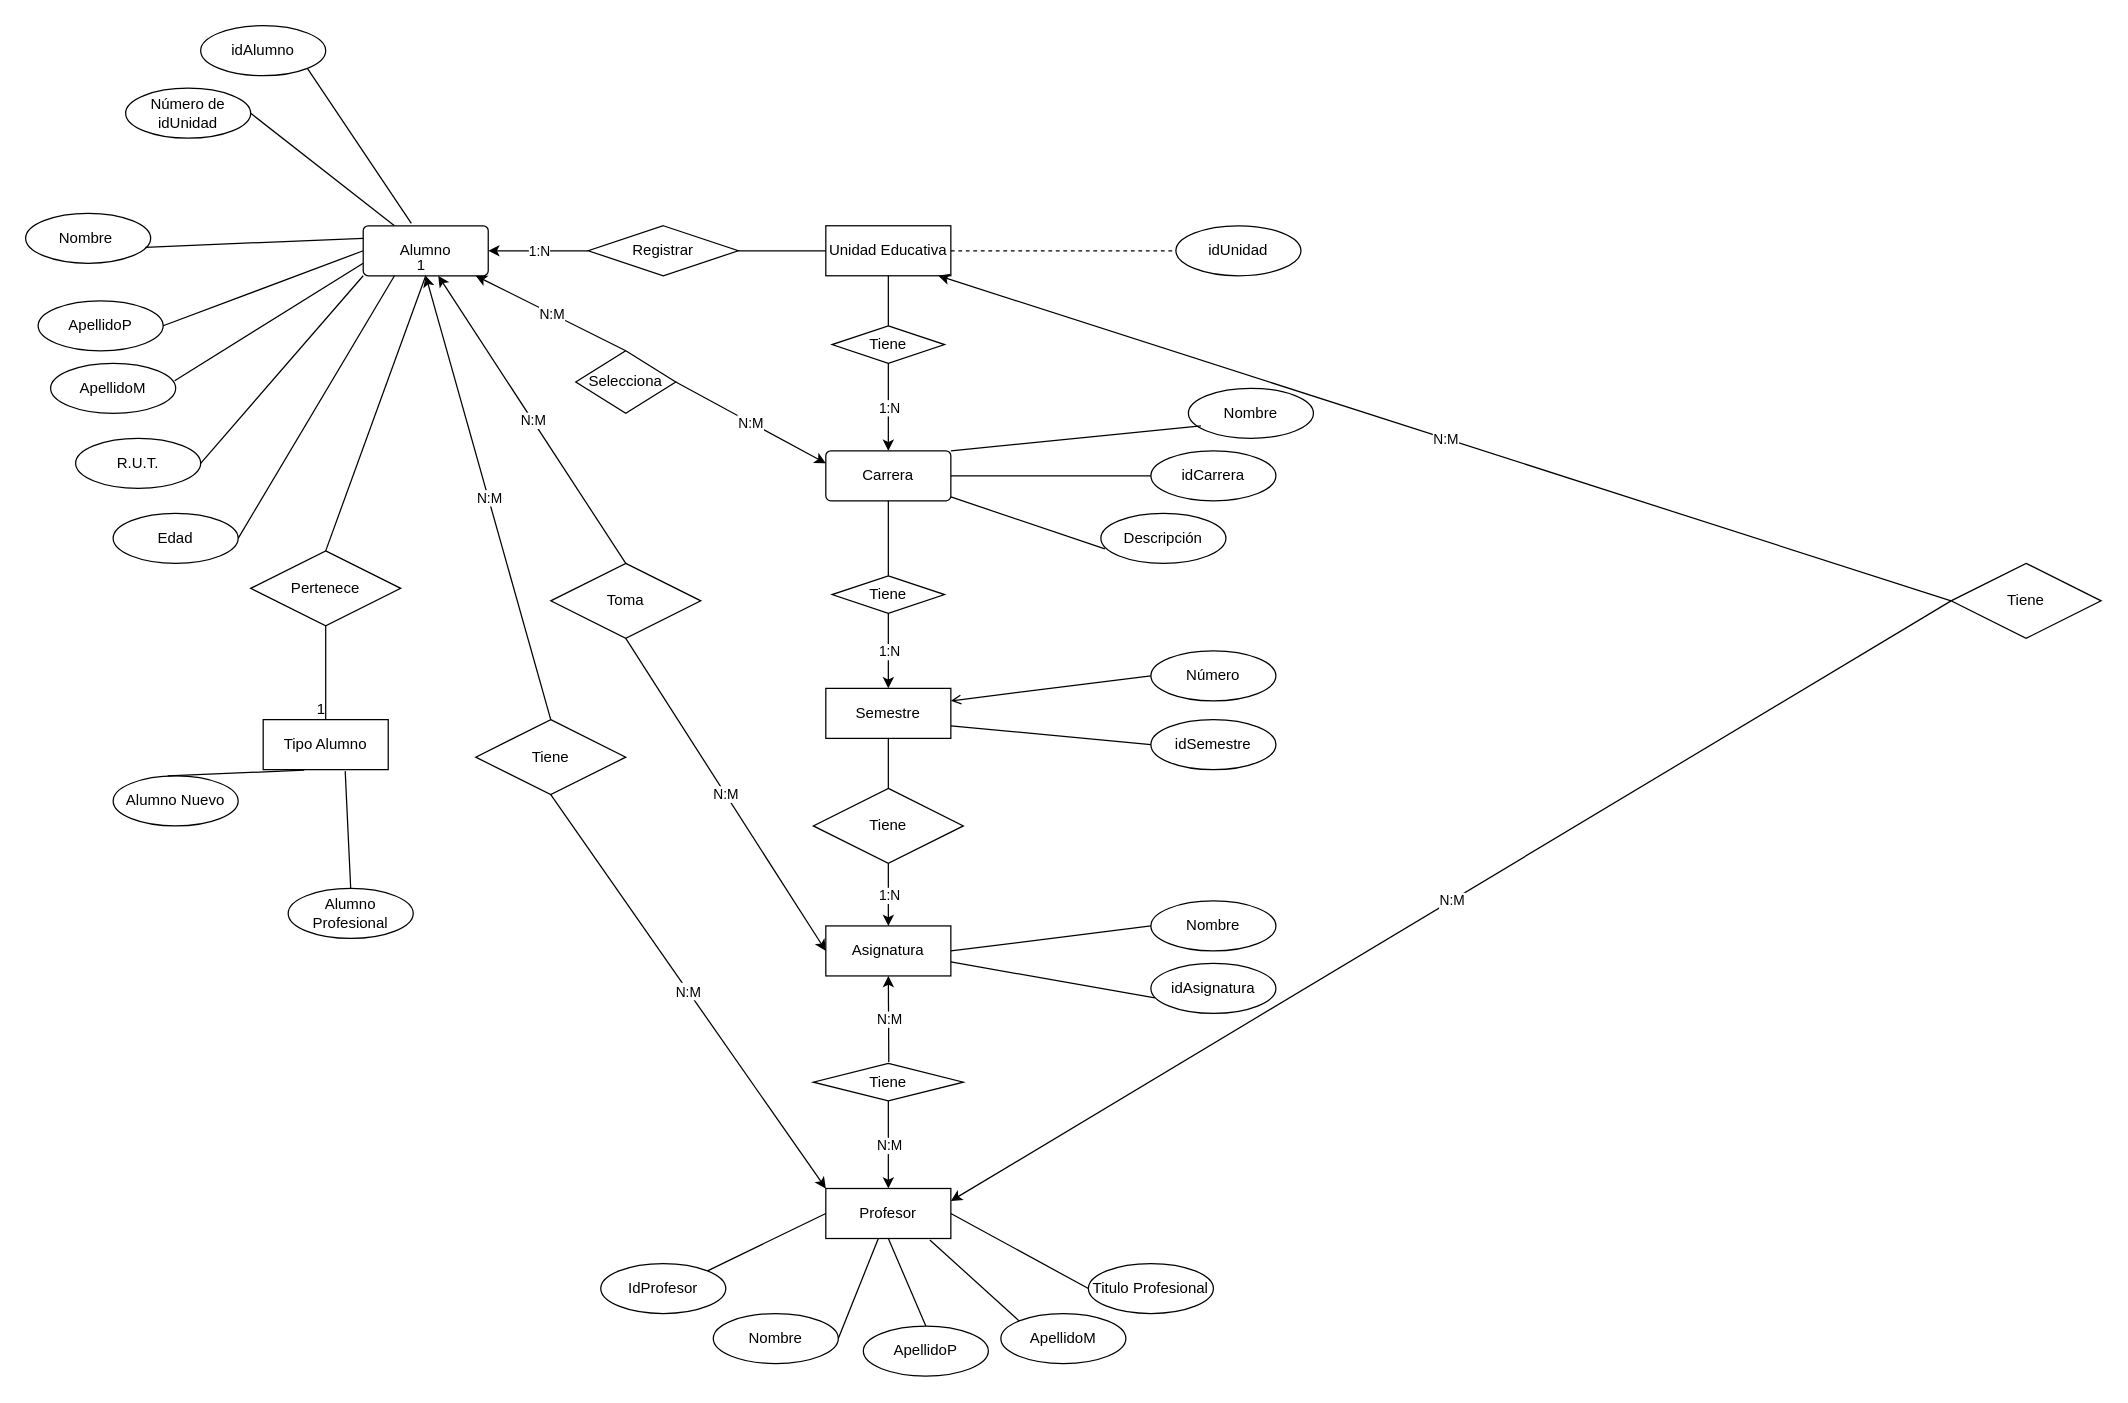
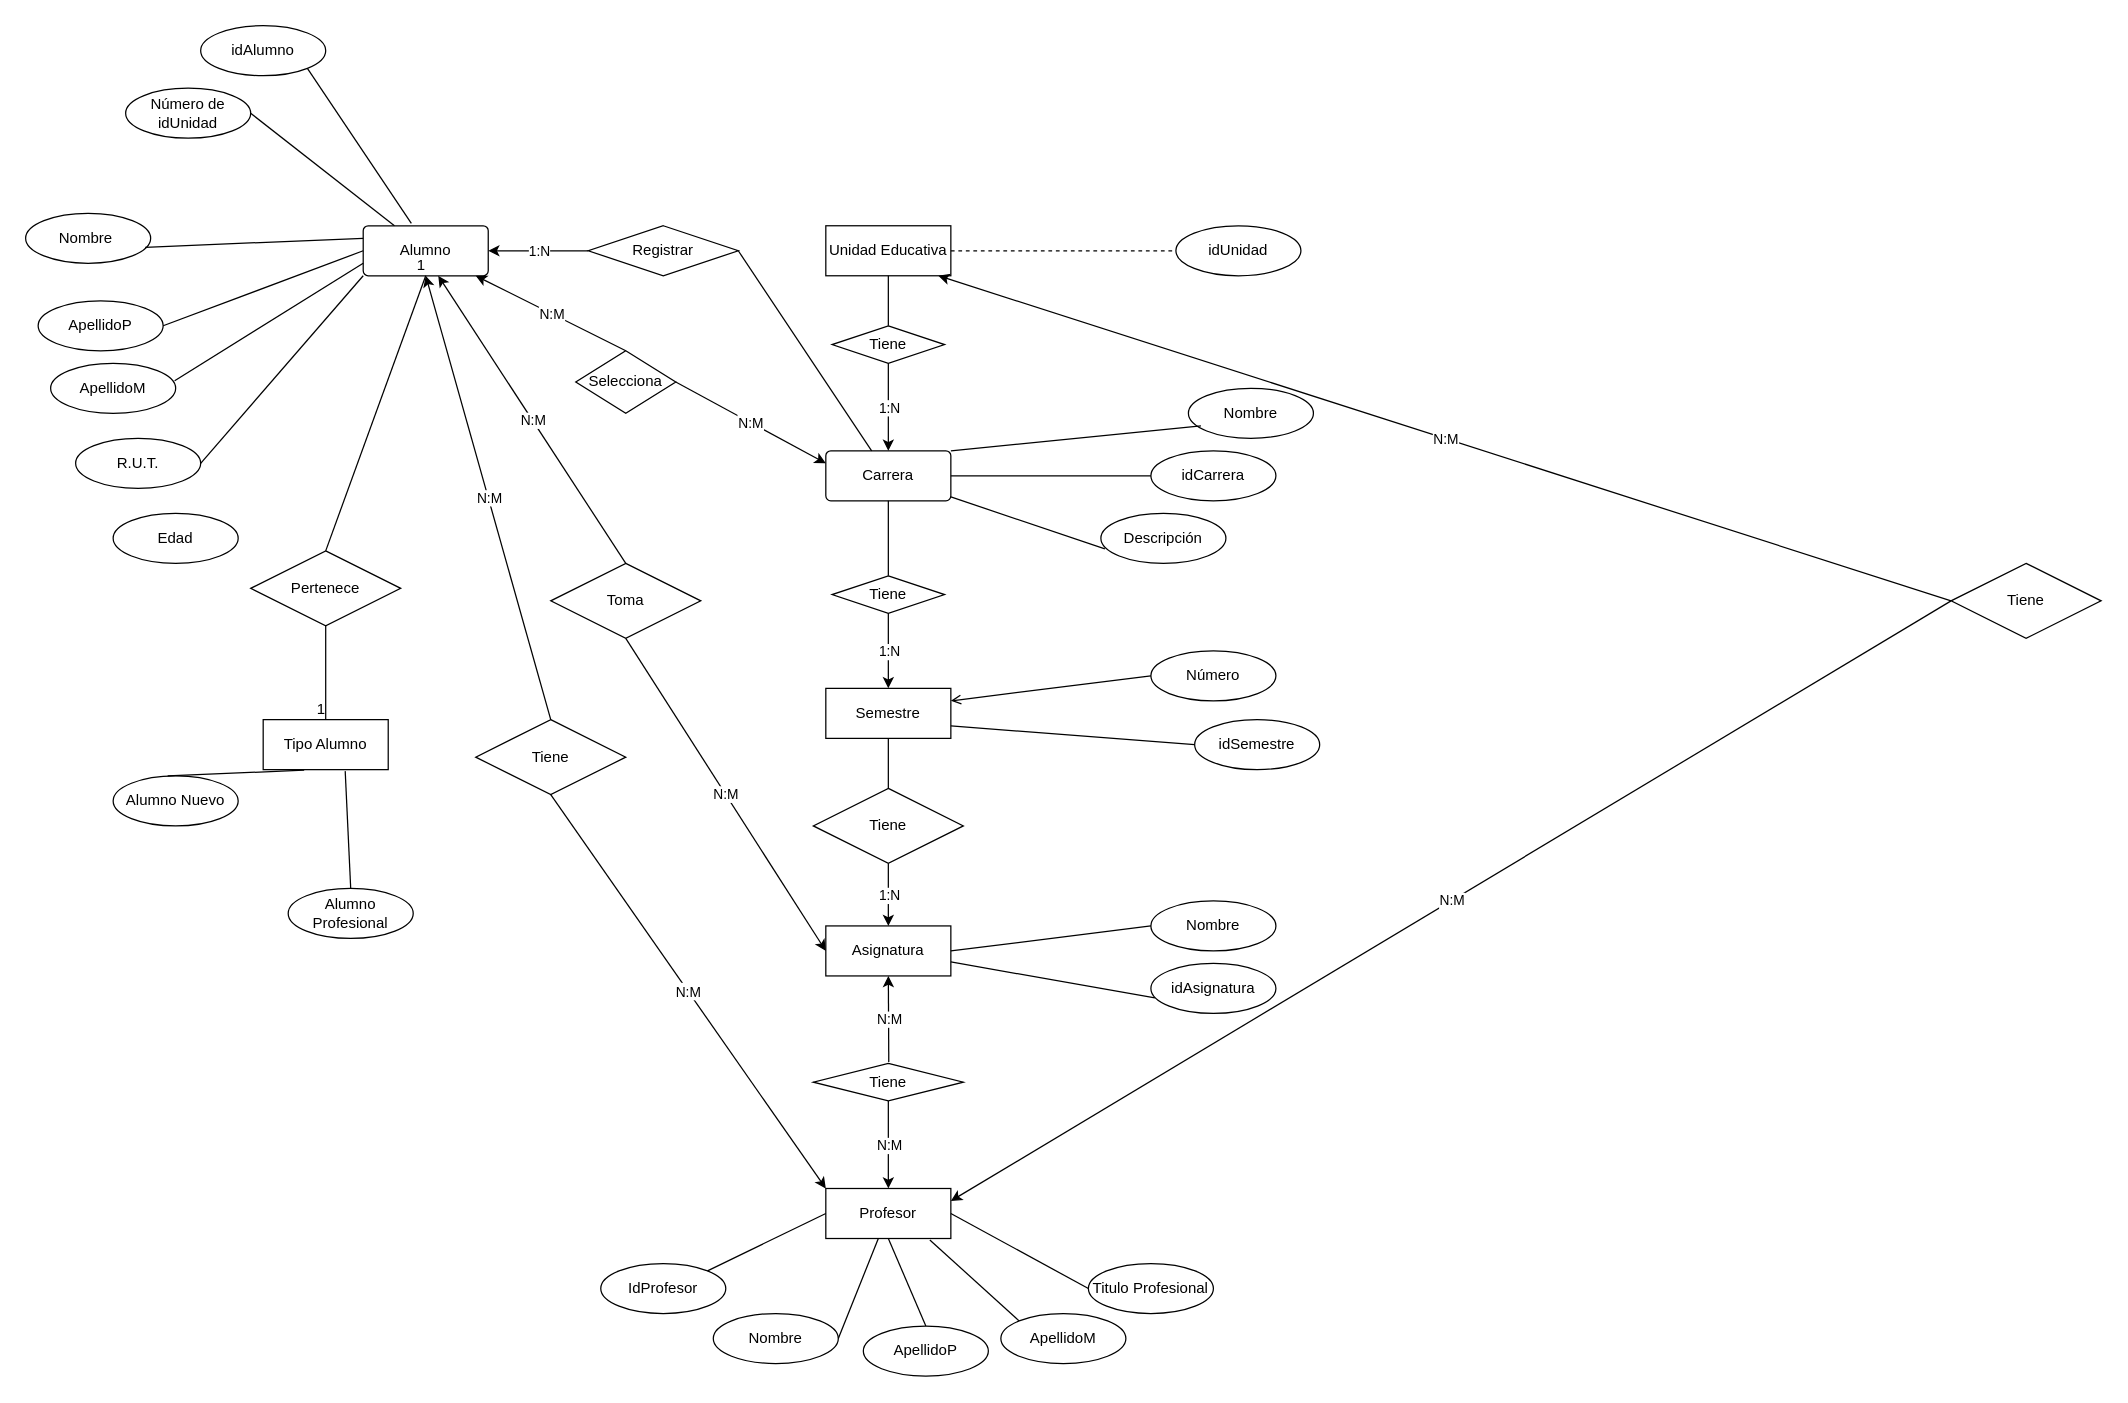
edge "Registrar" -- "Unidad Educativa": now "Registrar" -- "Carrera"
edge "Alumno" -- "Edad": removed
node "idSemestre": moved (1213, 744) -> (1257, 744)
